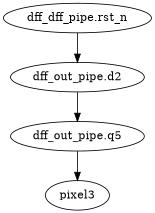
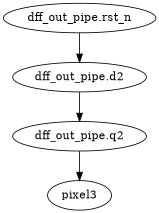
node "dff_dff_pipe.rst_n": label "dff_dff_pipe.rst_n" -> "dff_out_pipe.rst_n"
node "dff_out_pipe.q5": label "dff_out_pipe.q5" -> "dff_out_pipe.q2"
